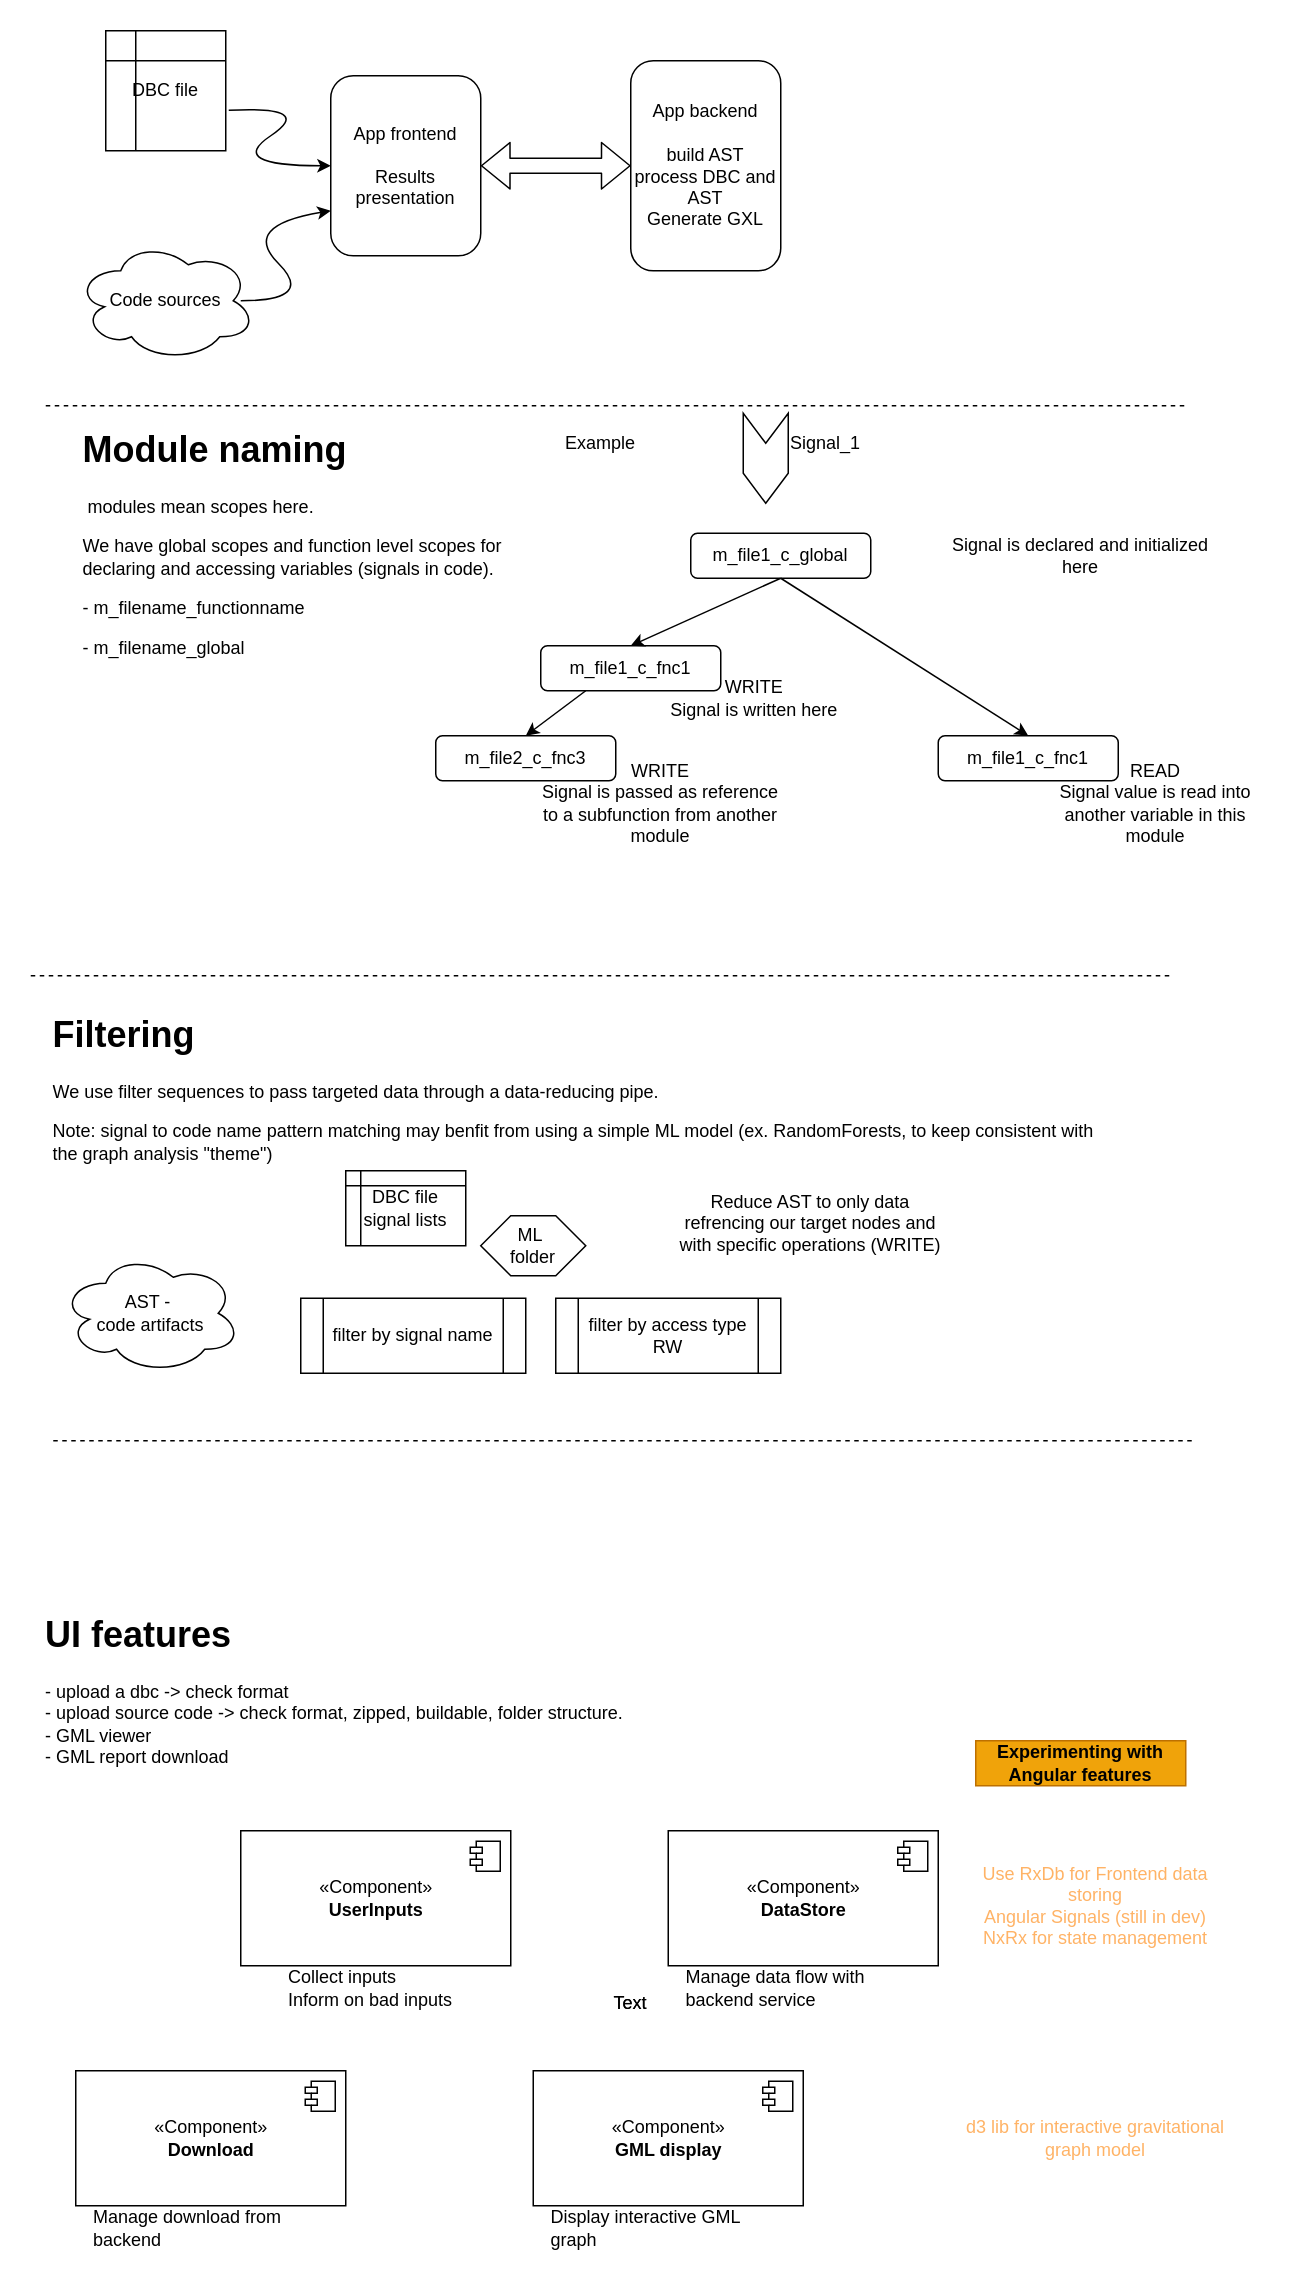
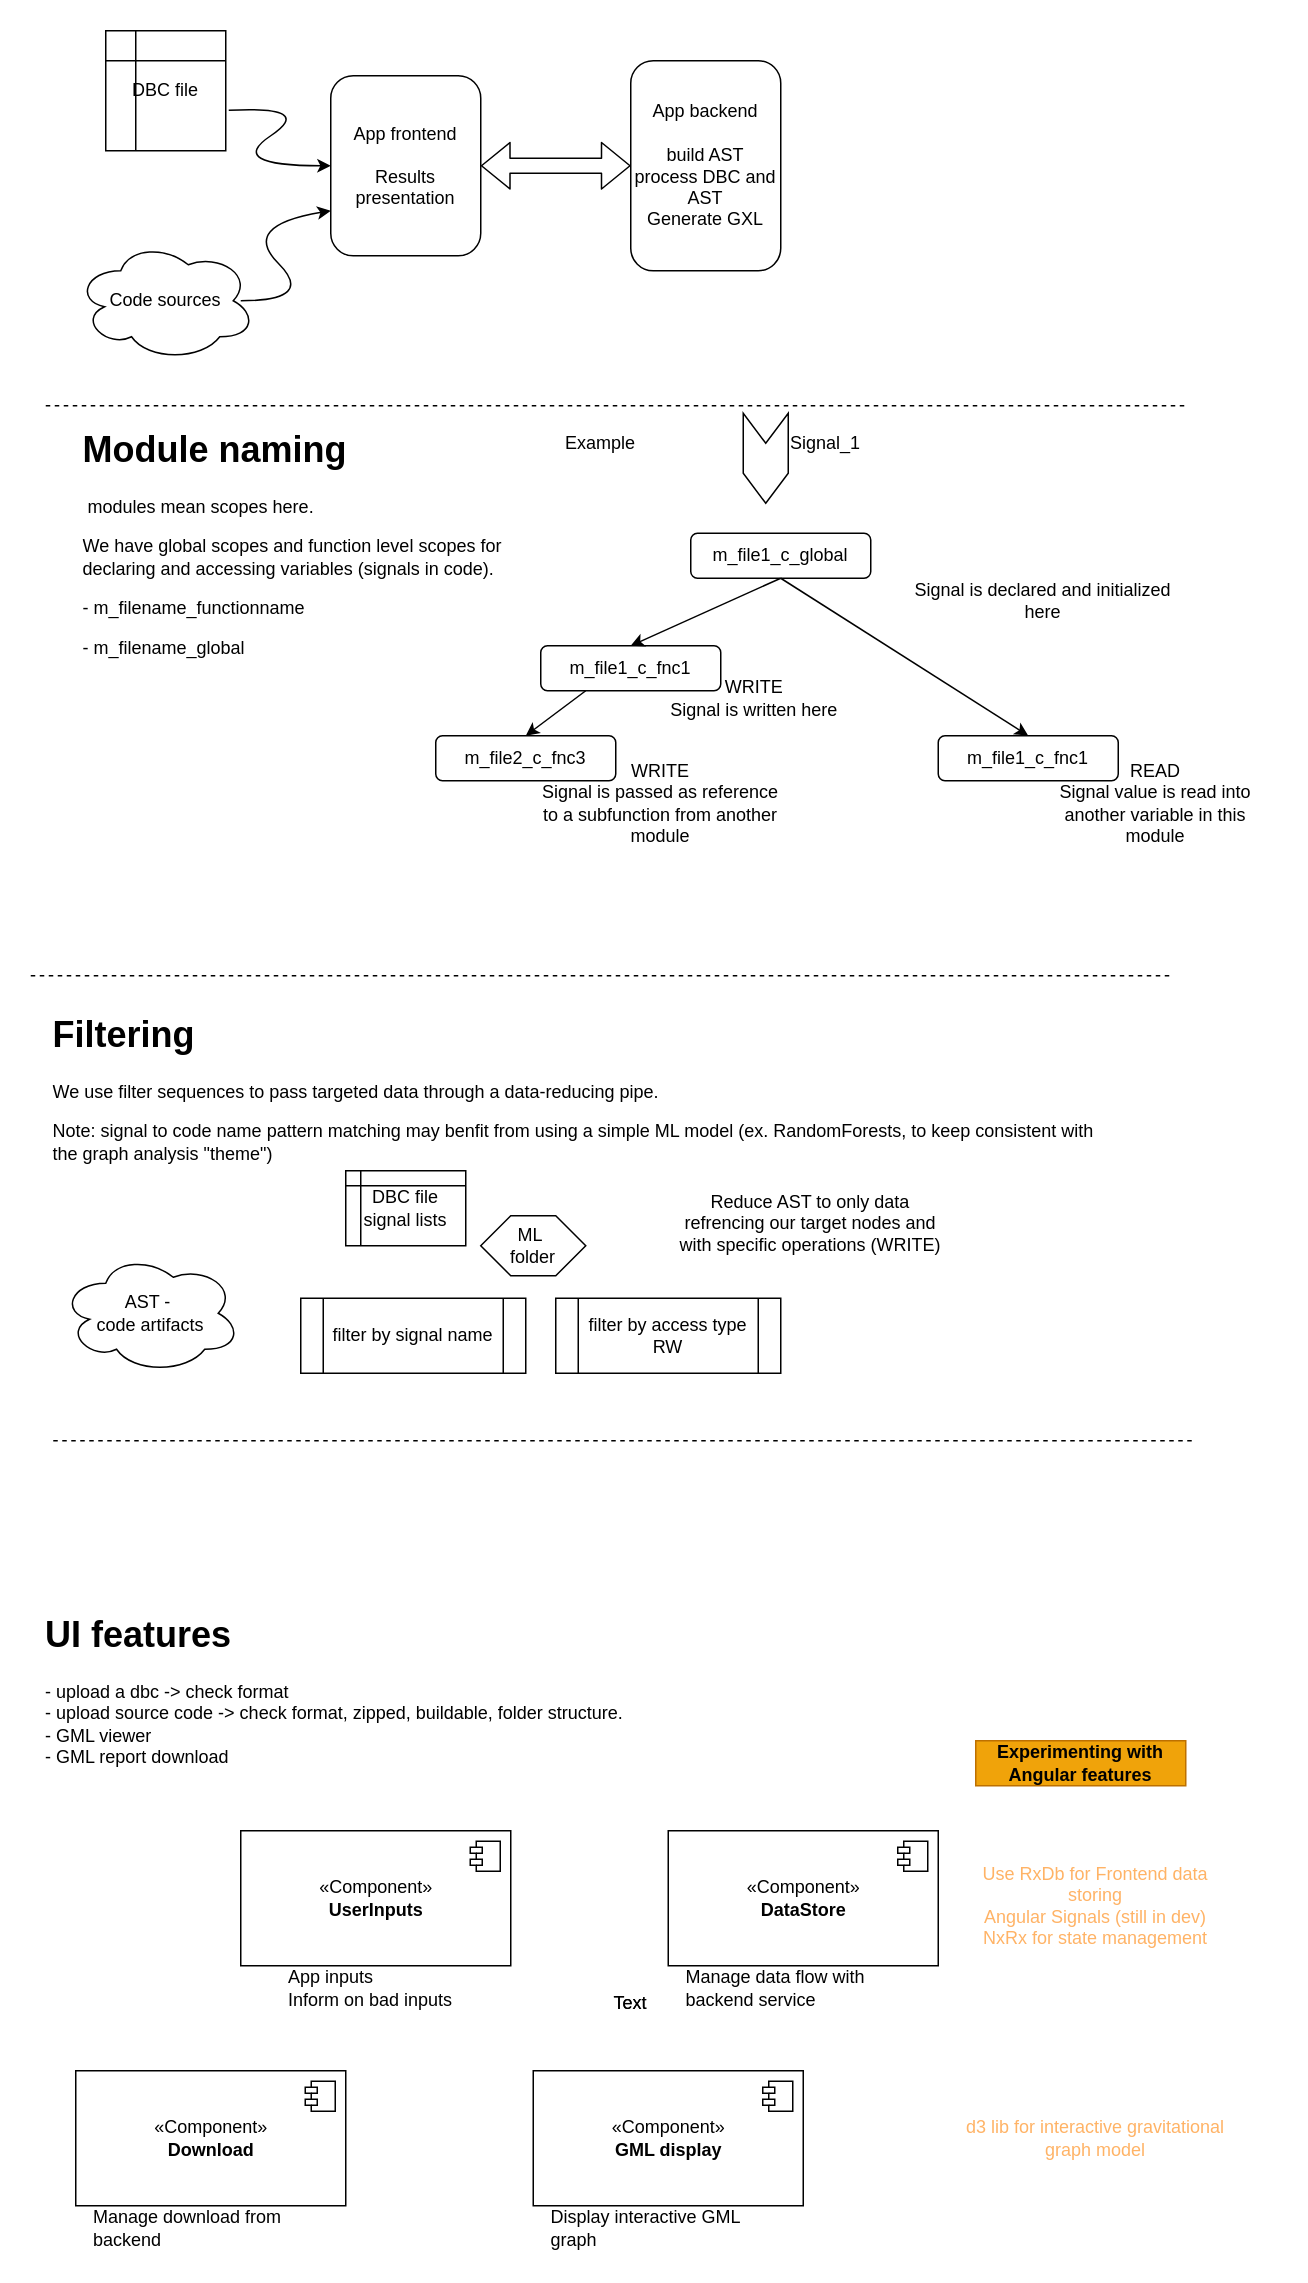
node "Signal is declared and initialized here": moved (1081, 556) -> (1043, 601)
node "Collect inputs Inform on bad inputs": label "Collect inputs Inform on bad inputs" -> "App inputs Inform on bad inputs"
